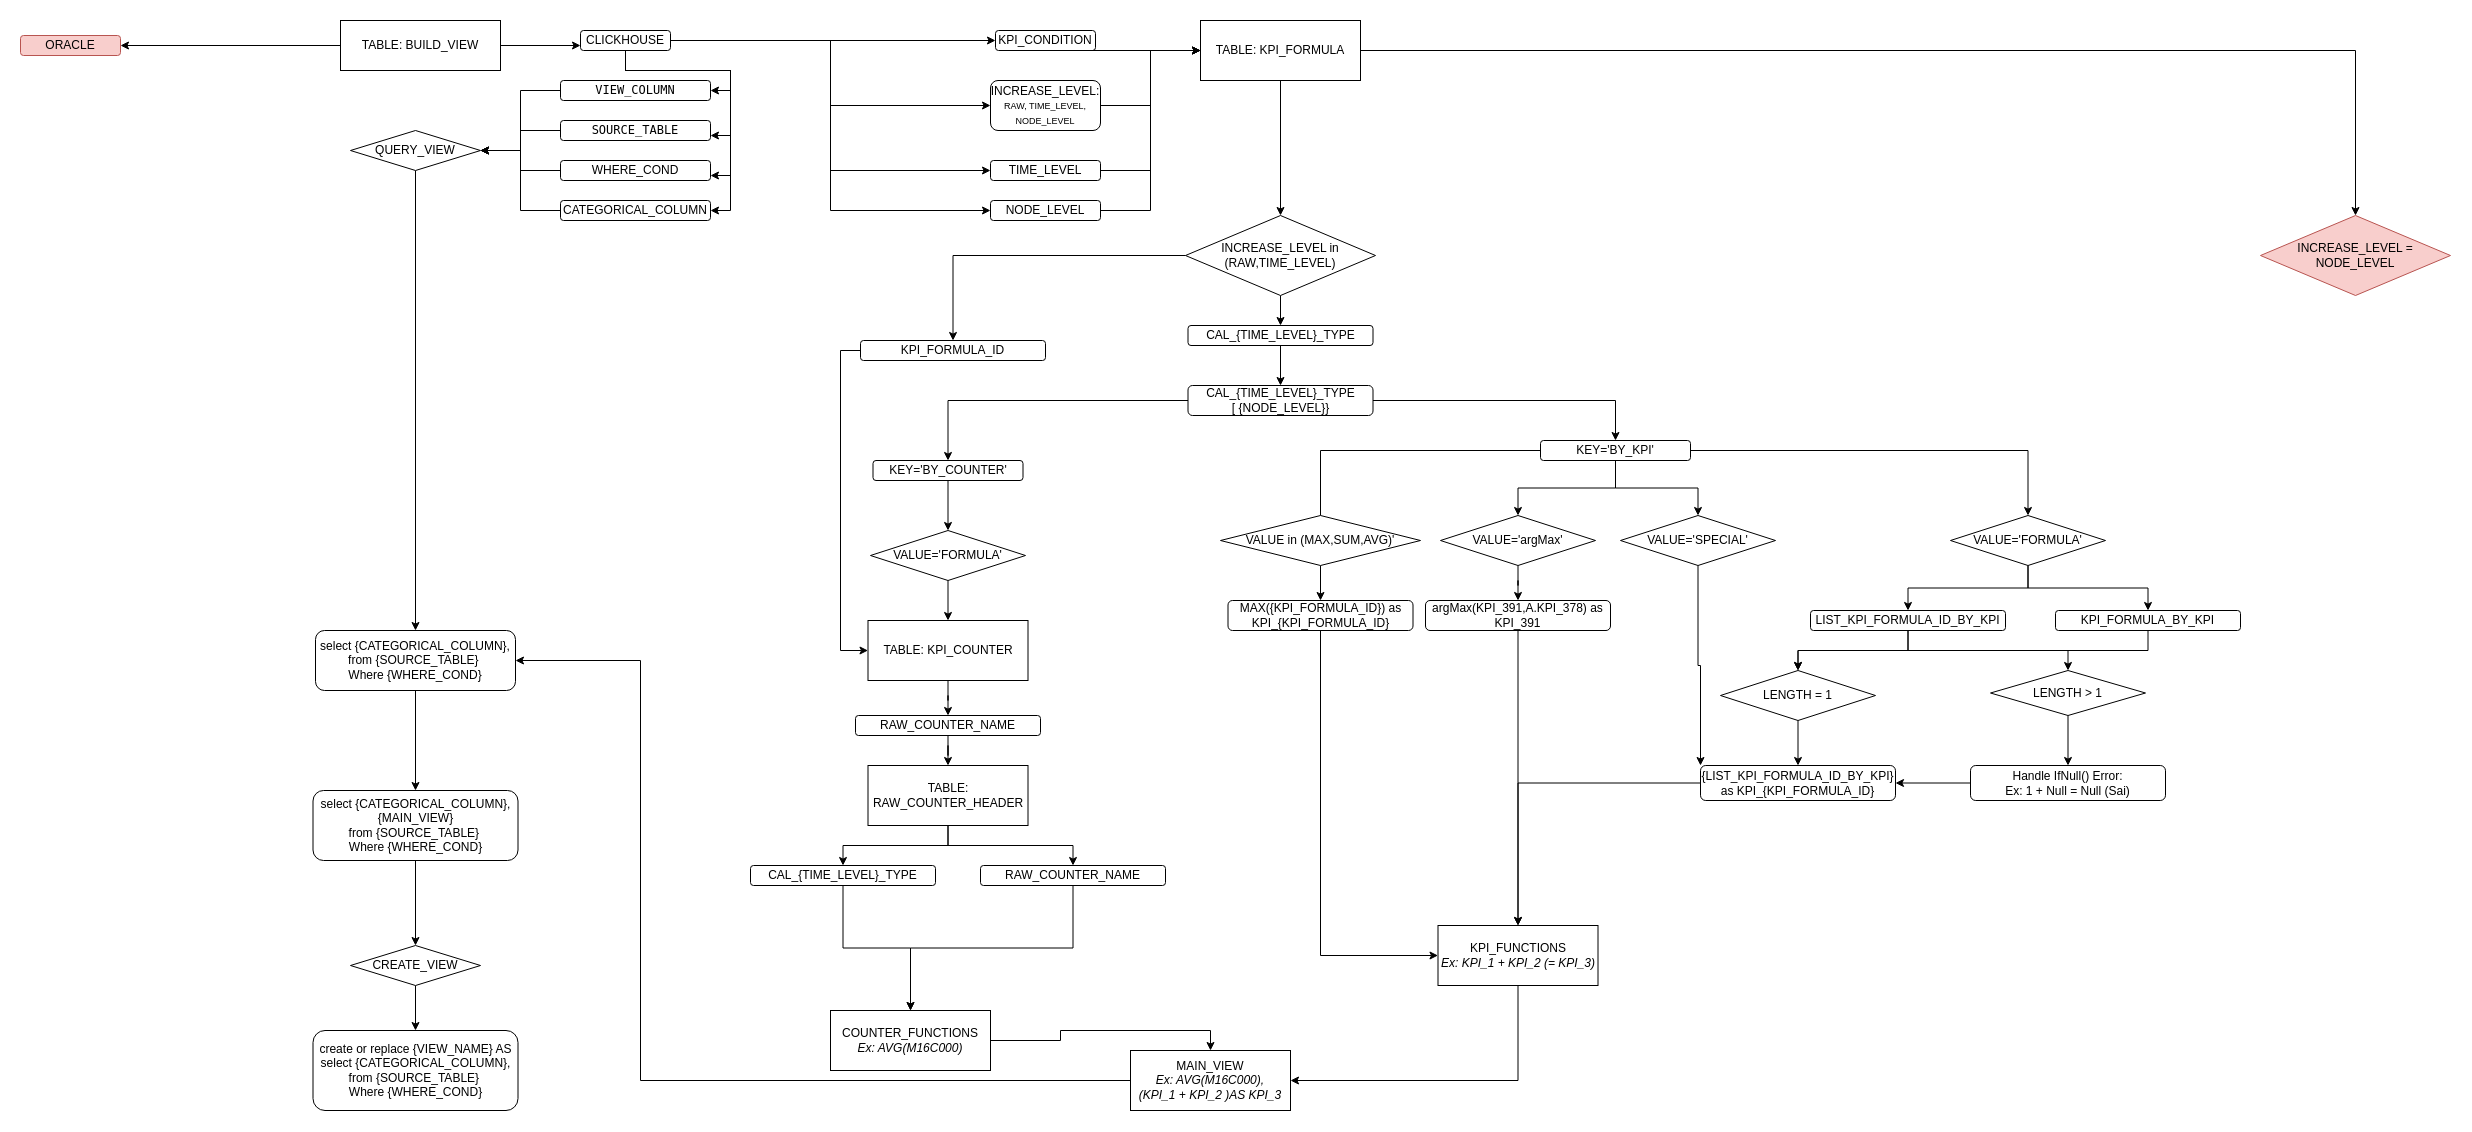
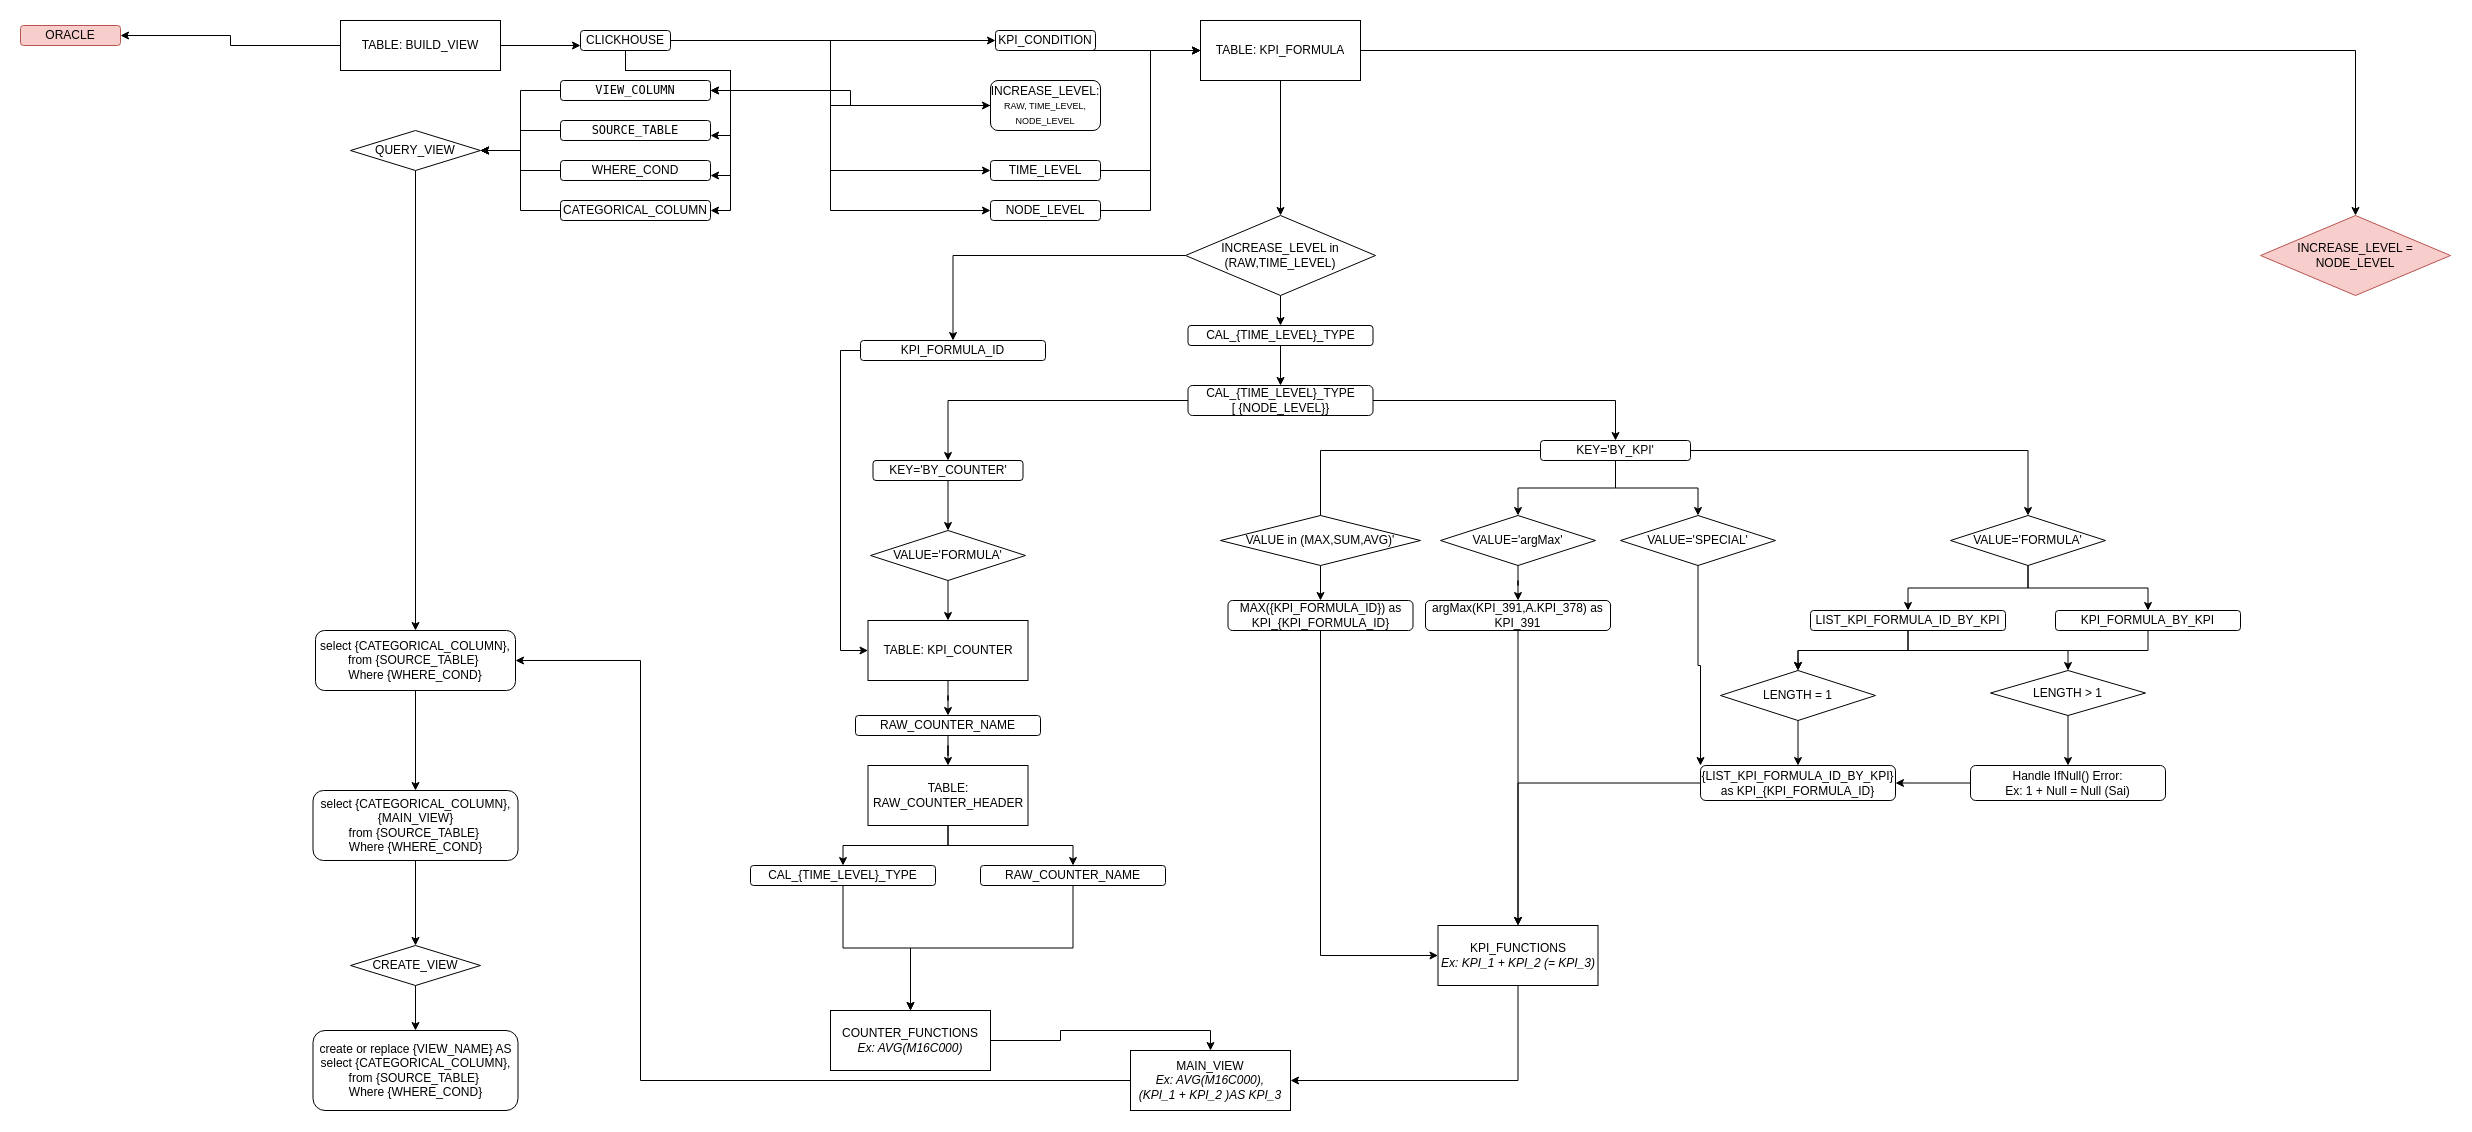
node "ORACLE": moved (71, 46) -> (71, 36)
edge "INCREASE_LEVEL: RAW, TIME_LEVEL, NODE_LEVEL" -> "TABLE: KPI_FORMULA": now "INCREASE_LEVEL: RAW, TIME_LEVEL, NODE_LEVEL" -> "VIEW_COLUMN"
